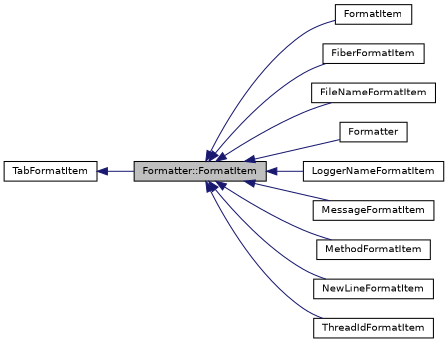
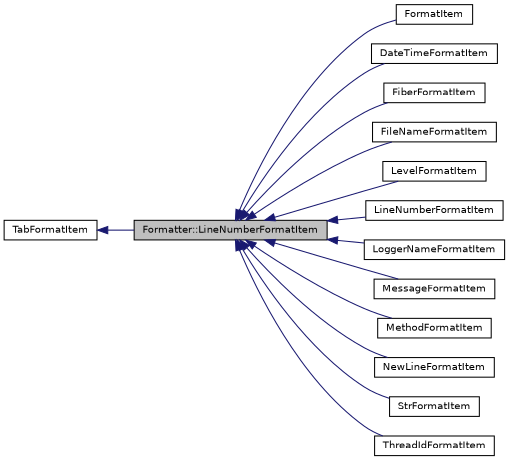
node "DateTimeFormatItem": added
node "Formatter": label "Formatter" -> "LevelFormatItem"
node "Formatter::FormatItem": label "Formatter::FormatItem" -> "Formatter::LineNumberFormatItem"
node "LineNumberFormatItem": added
node "StrFormatItem": added
